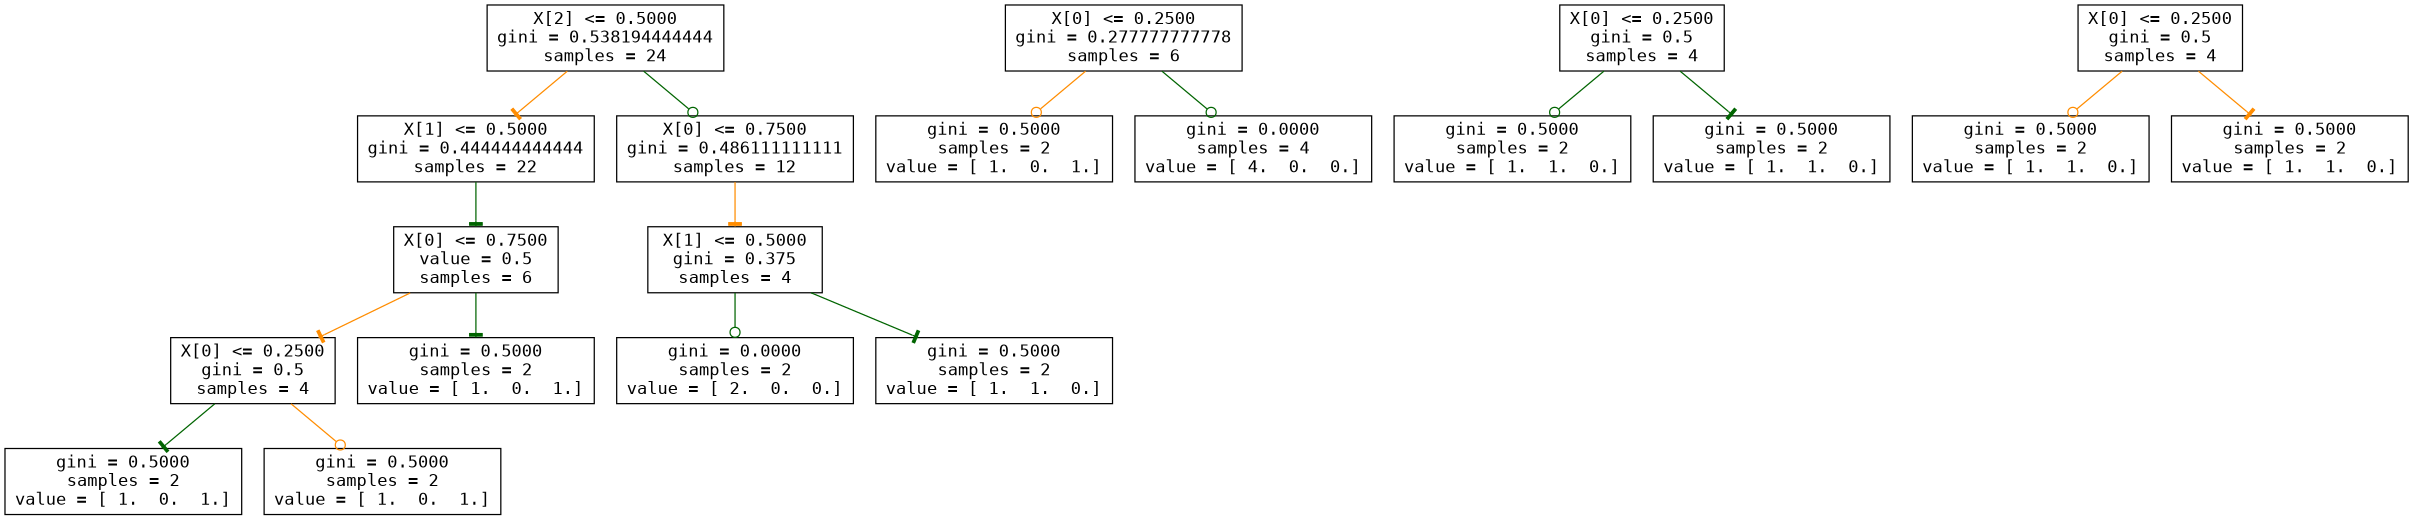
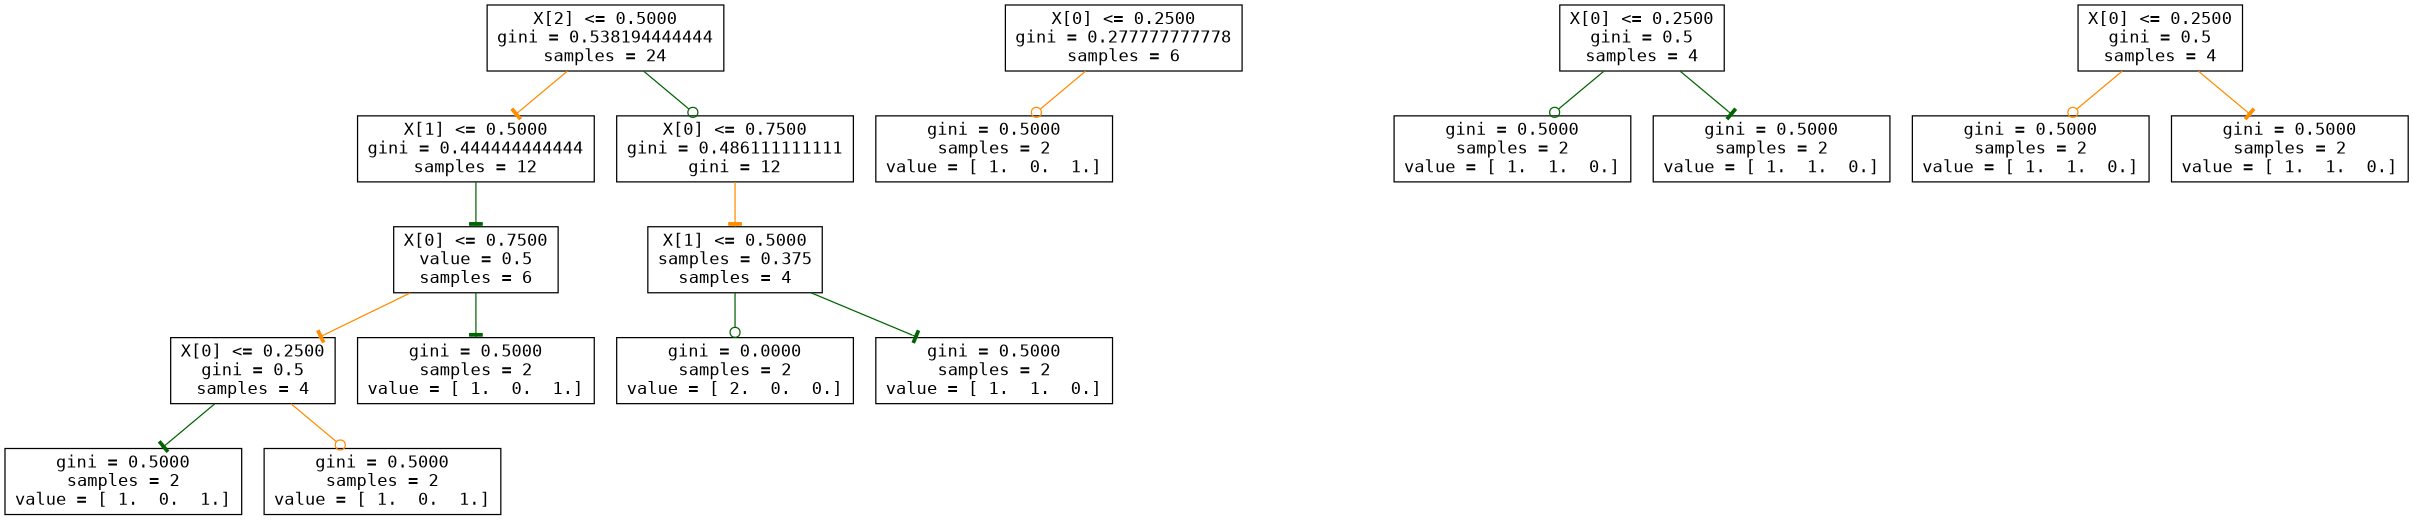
node "X[1] <= 0.5000 gini = 0.444444444444 samples = 22": label "X[1] <= 0.5000 gini = 0.444444444444 samples = 22" -> "X[1] <= 0.5000 gini = 0.444444444444 samples = 12"
node "X[0] <= 0.7500 gini = 0.486111111111 samples = 12": label "X[0] <= 0.7500 gini = 0.486111111111 samples = 12" -> "X[0] <= 0.7500 gini = 0.486111111111 gini = 12"
node "gini = 0.0000 samples = 4 value = [ 4.  0.  0.]": removed
node "X[1] <= 0.5000 gini = 0.375 samples = 4": label "X[1] <= 0.5000 gini = 0.375 samples = 4" -> "X[1] <= 0.5000 samples = 0.375 samples = 4"
